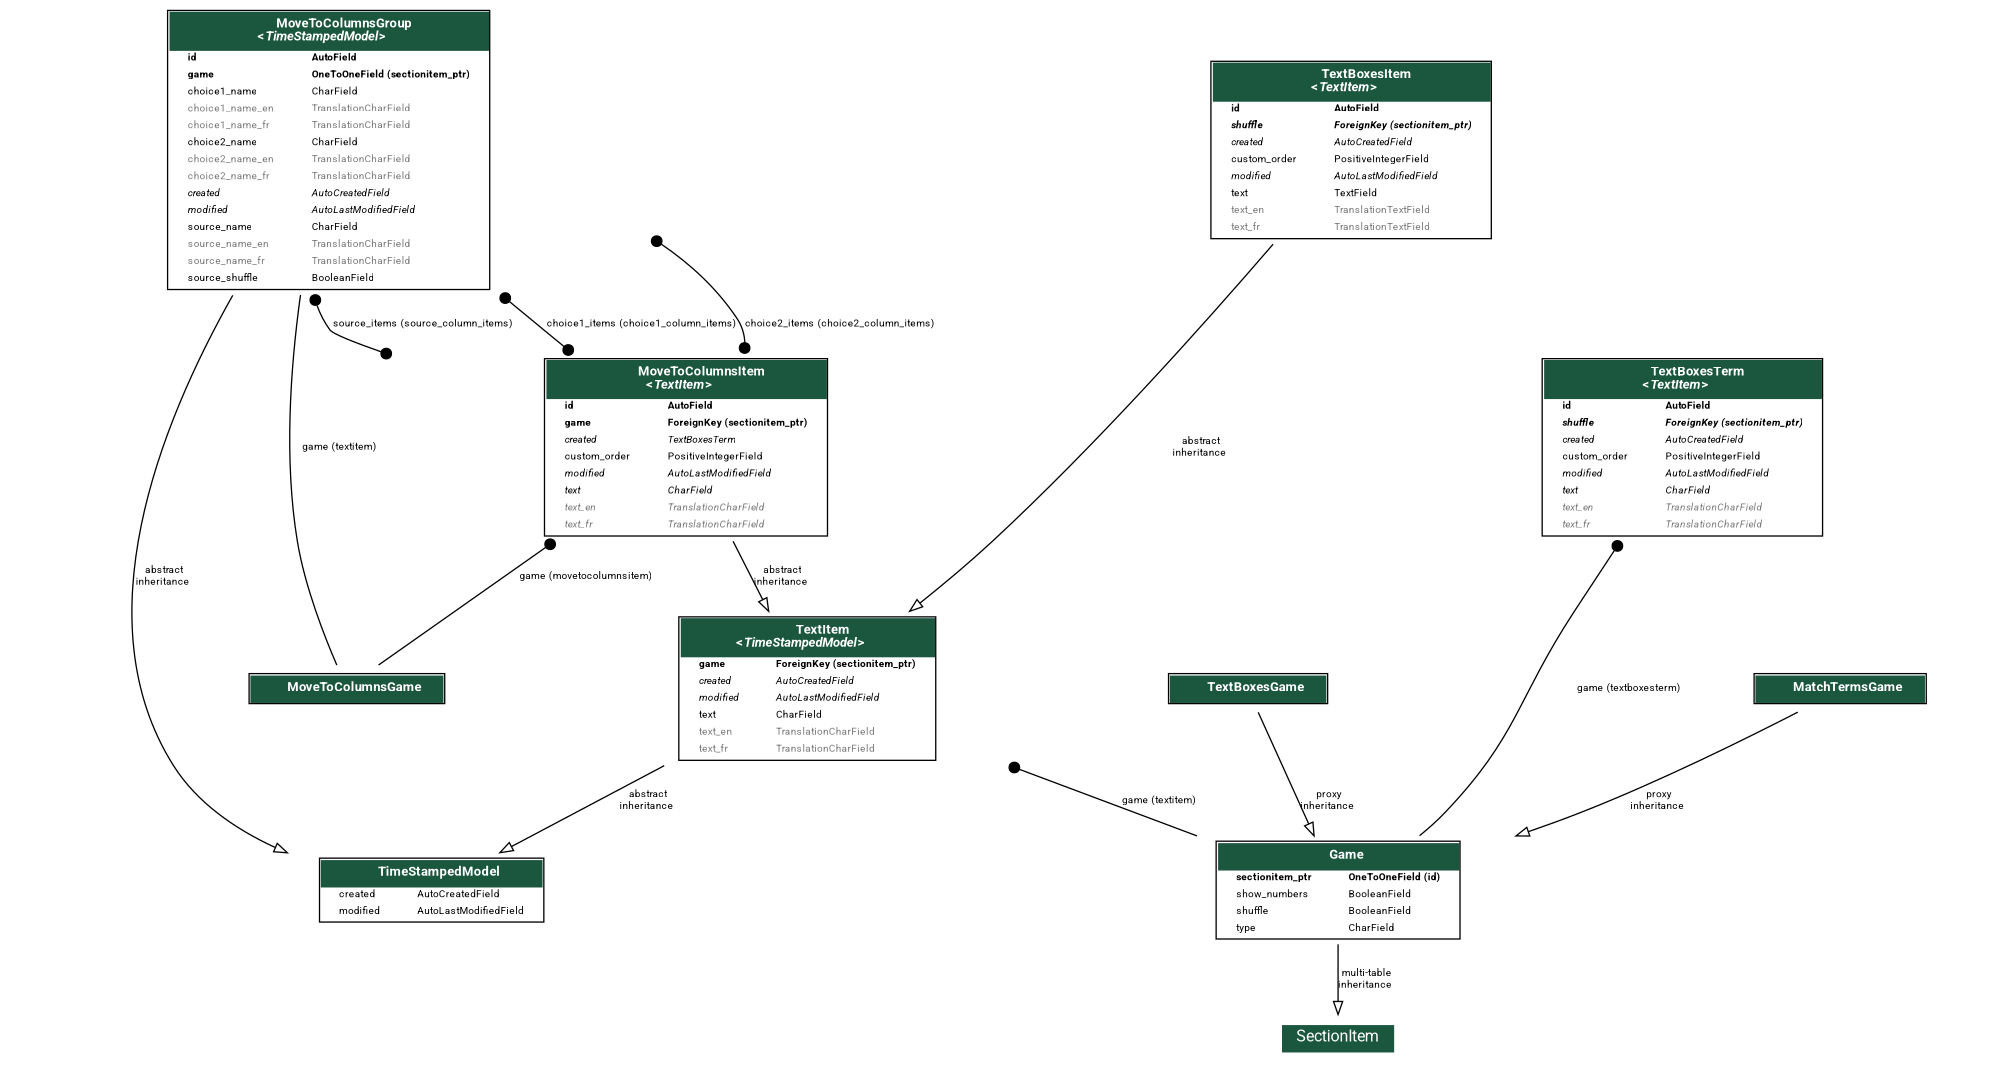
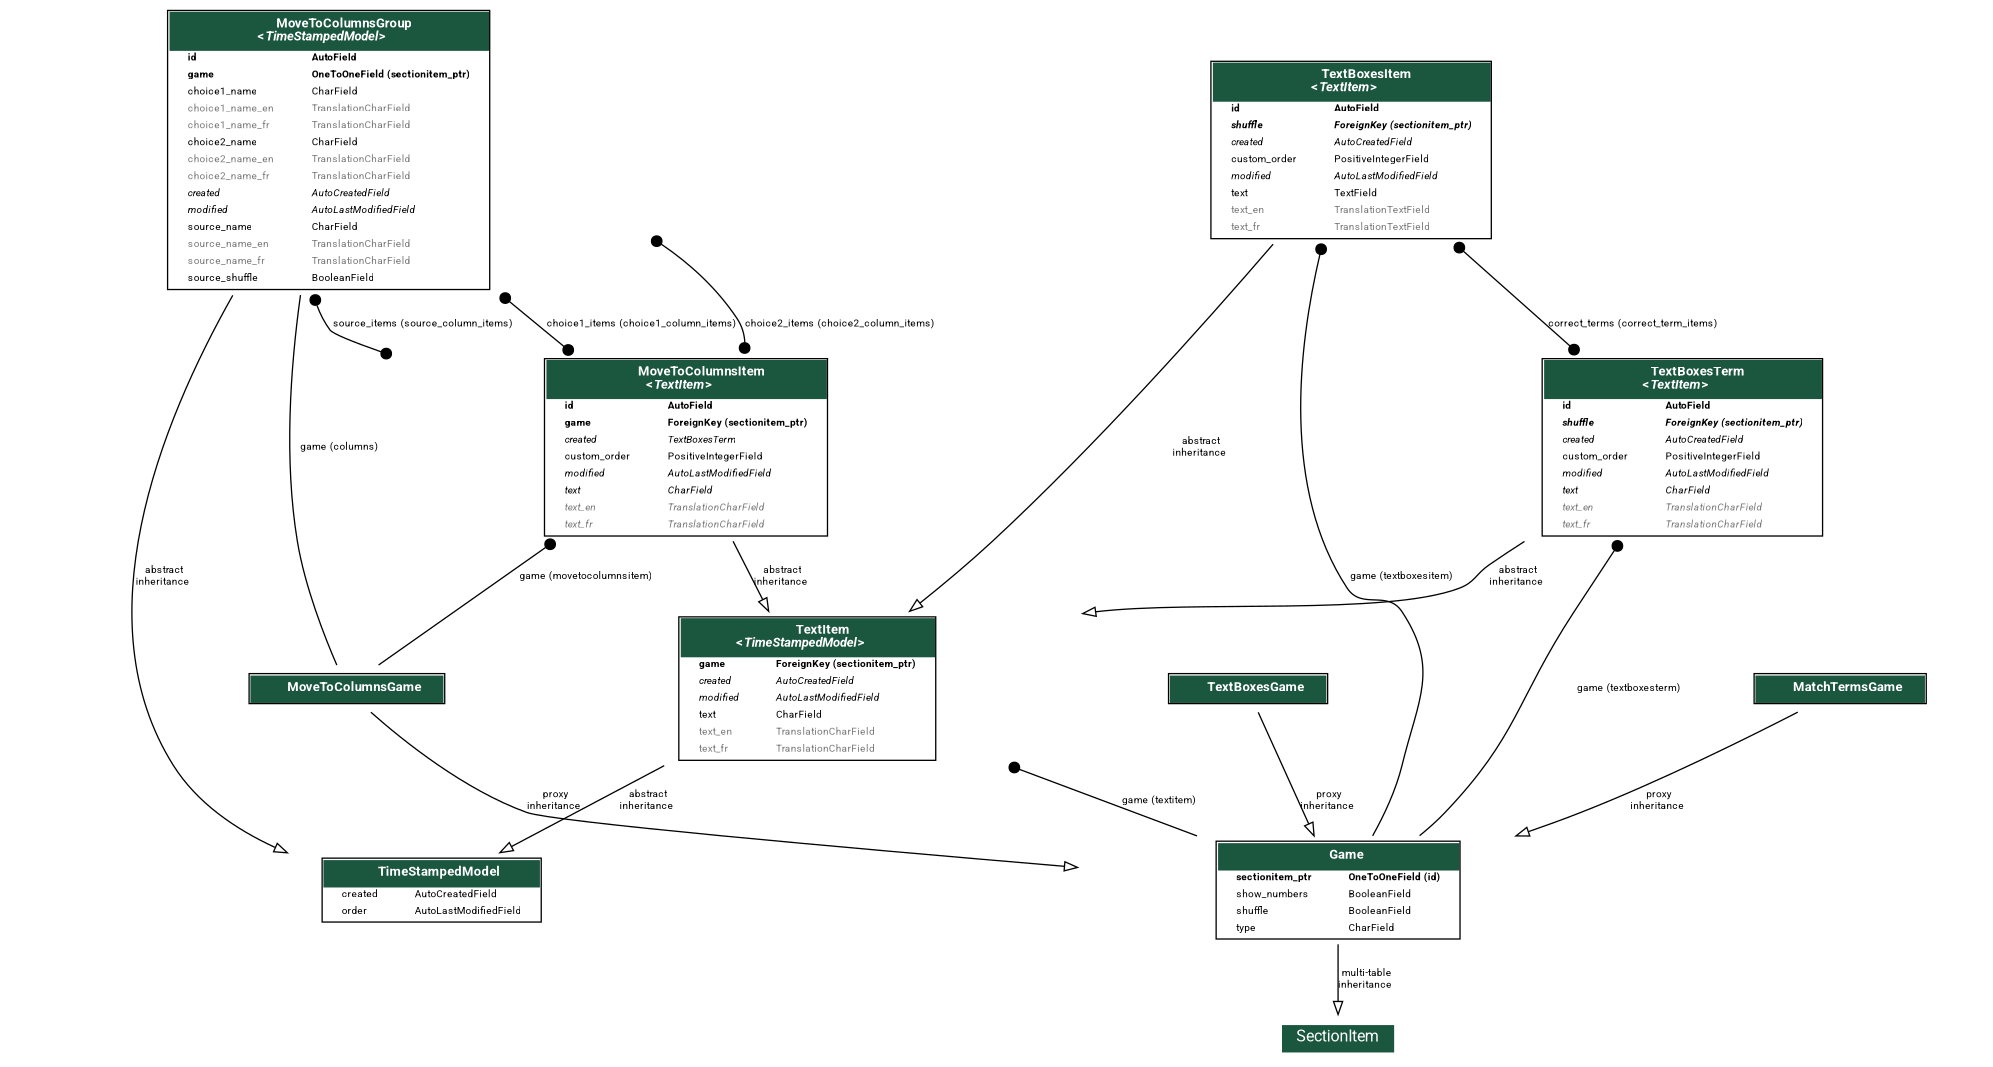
edge "TextBoxesItem" -- "TextBoxesTerm": added, label "correct_terms (correct_term_items)"
edge "MoveToColumnsGroup" -- "MoveToColumnsGame": label " game (textitem)" -> " game (columns)"
edge "TextBoxesItem" -- "Game": added, label "game (textboxesitem)"
edge "TextBoxesTerm" -- "TextItem": added, label "abstract inheritance"
edge "MoveToColumnsGame" -- "Game": added, label "proxy inheritance"
node "TimeStampedModel": text "modified" -> "order"
